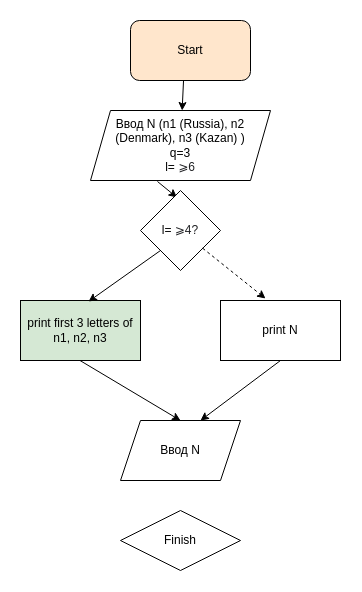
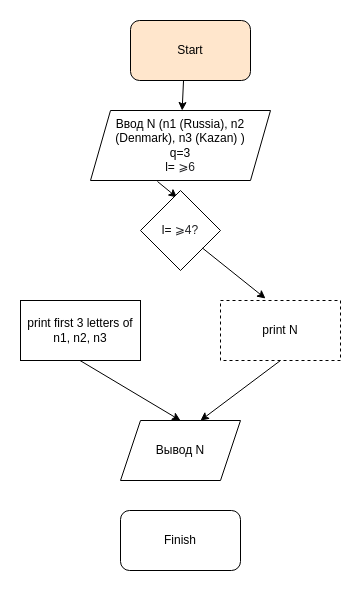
edge "l= ⩾4?" -> "print N": style dashed -> solid
edge "l= ⩾4?" -> "print first 3 letters of n1, n2, n3": removed
node "print first 3 letters of n1, n2, n3": fillcolor #d5e8d4 -> #ffffff
node "print N": style solid -> dashed
node "Ввод N": label "Ввод N" -> "Вывод N"
node "Finish": shape diamond -> rounded rectangle
